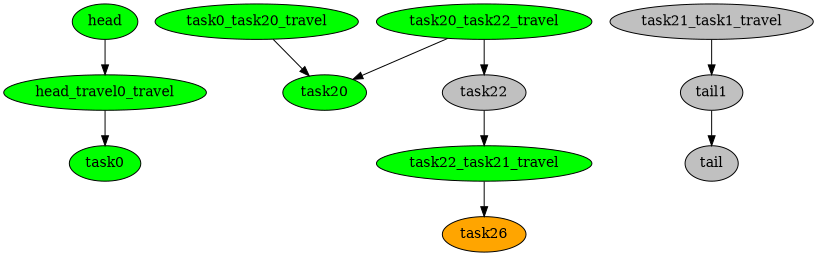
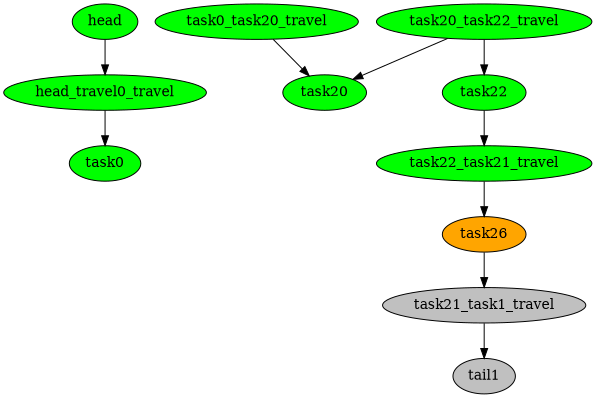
node "task22": fillcolor gray -> green
node "tail": removed
edge "task26" -> "task21_task1_travel": added
